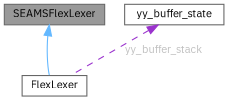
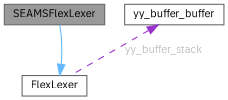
node "yy_buffer_state": label "yy_buffer_state" -> "yy_buffer_buffer"
edge "FlexLexer" -> "SEAMSFlexLexer": reversed
